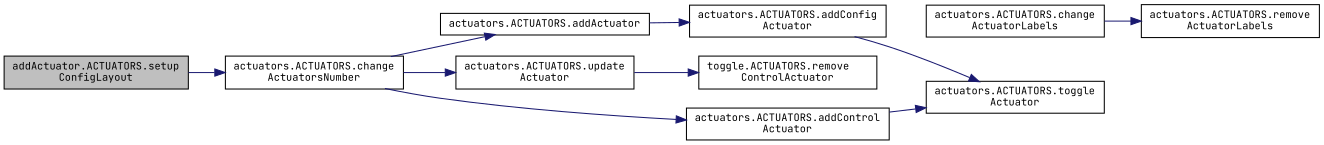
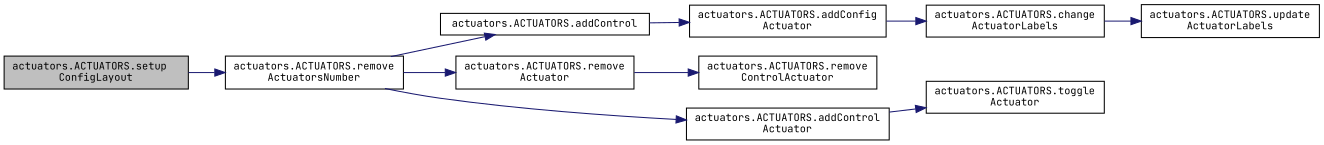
node "actuators.ACTUATORS.remove ActuatorLabels": label "actuators.ACTUATORS.remove ActuatorLabels" -> "actuators.ACTUATORS.update ActuatorLabels"
node "actuators.ACTUATORS.addActuator": label "actuators.ACTUATORS.addActuator" -> "actuators.ACTUATORS.addControl"
edge "actuators.ACTUATORS.addConfig Actuator" -> "actuators.ACTUATORS.toggle Actuator": now "actuators.ACTUATORS.addConfig Actuator" -> "actuators.ACTUATORS.change ActuatorLabels"
node "addActuator.ACTUATORS.setup ConfigLayout": label "addActuator.ACTUATORS.setup ConfigLayout" -> "actuators.ACTUATORS.setup ConfigLayout"
node "actuators.ACTUATORS.change ActuatorsNumber": label "actuators.ACTUATORS.change ActuatorsNumber" -> "actuators.ACTUATORS.remove ActuatorsNumber"
node "actuators.ACTUATORS.update Actuator": label "actuators.ACTUATORS.update Actuator" -> "actuators.ACTUATORS.remove Actuator"
node "toggle.ACTUATORS.remove ControlActuator": label "toggle.ACTUATORS.remove ControlActuator" -> "actuators.ACTUATORS.remove ControlActuator"
